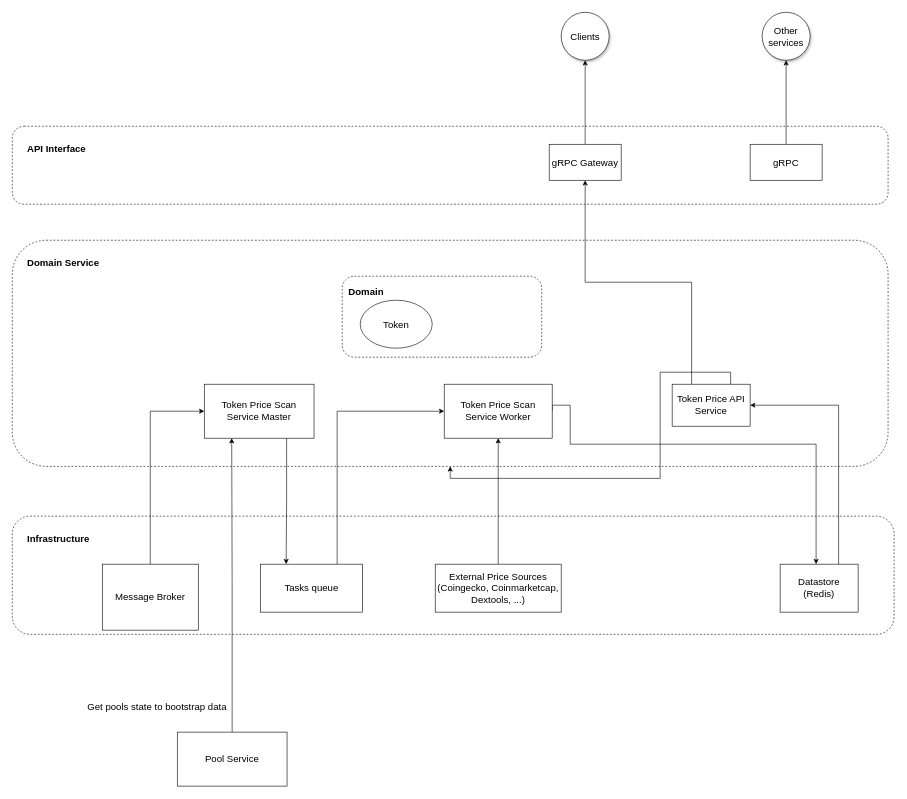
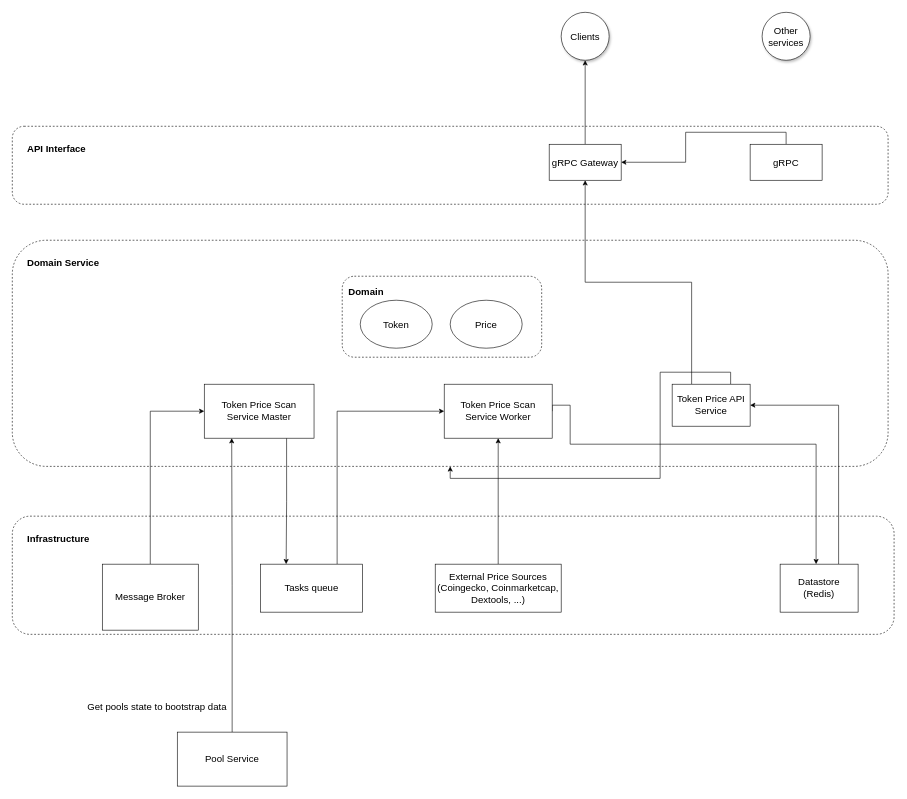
edge "gRPC" -> "Other services": now "gRPC" -> "gRPC Gateway"
node "Price": added
